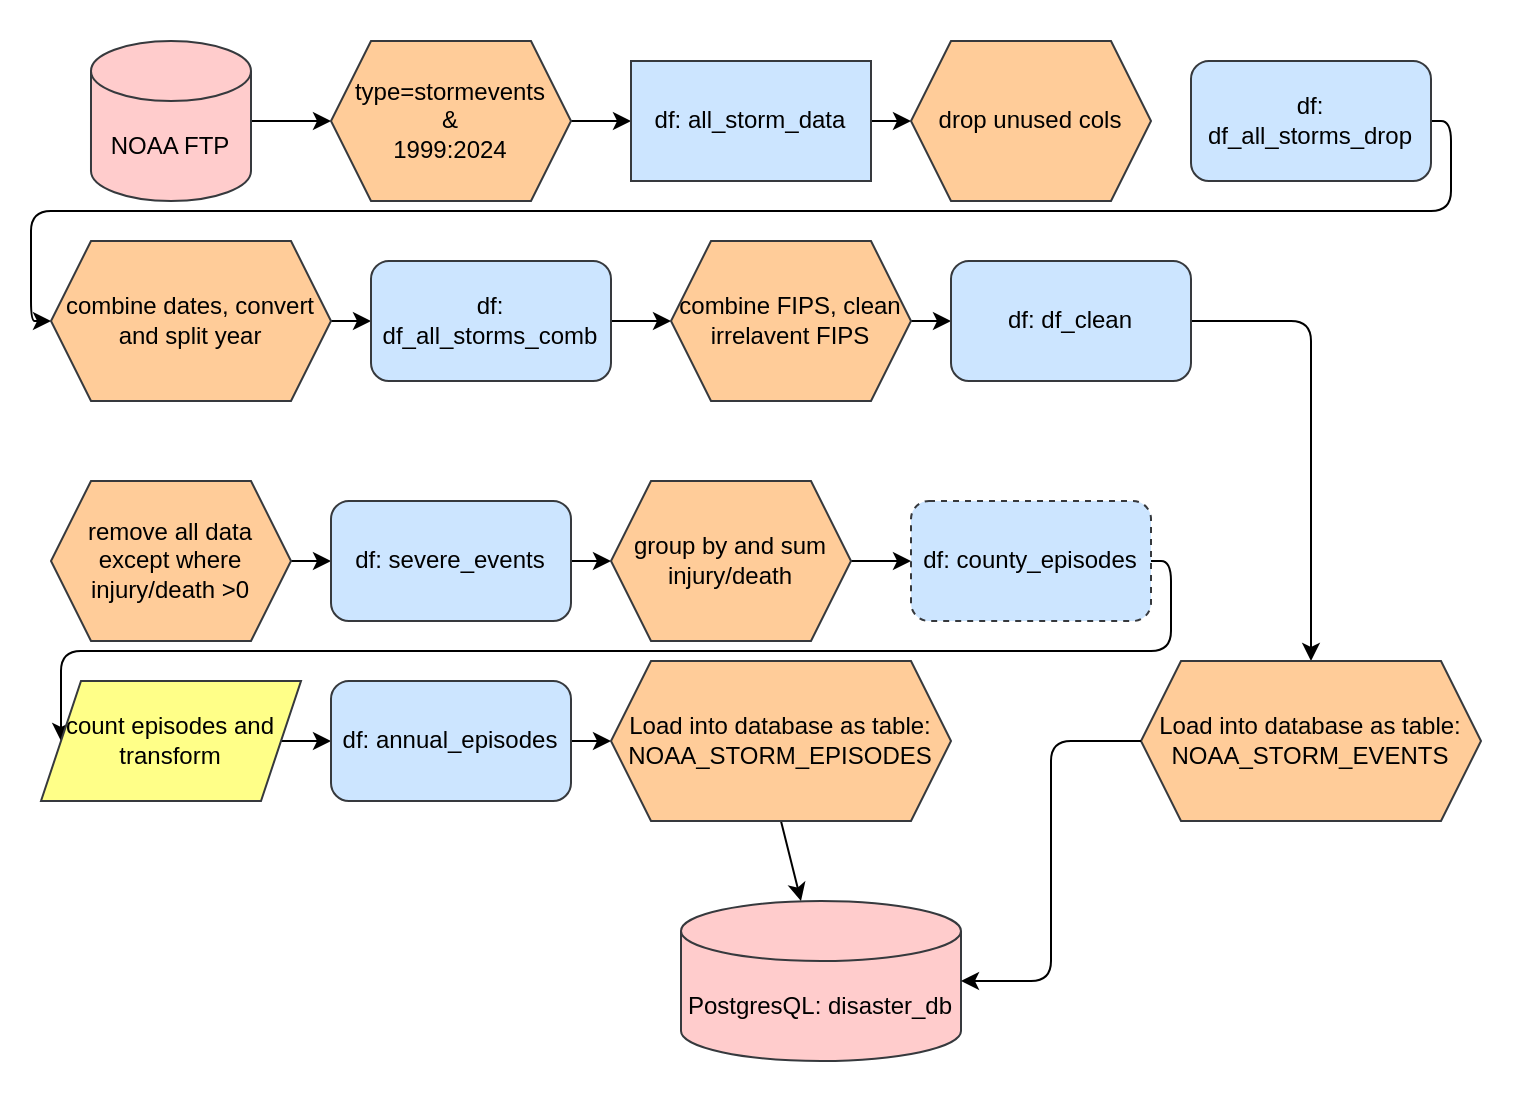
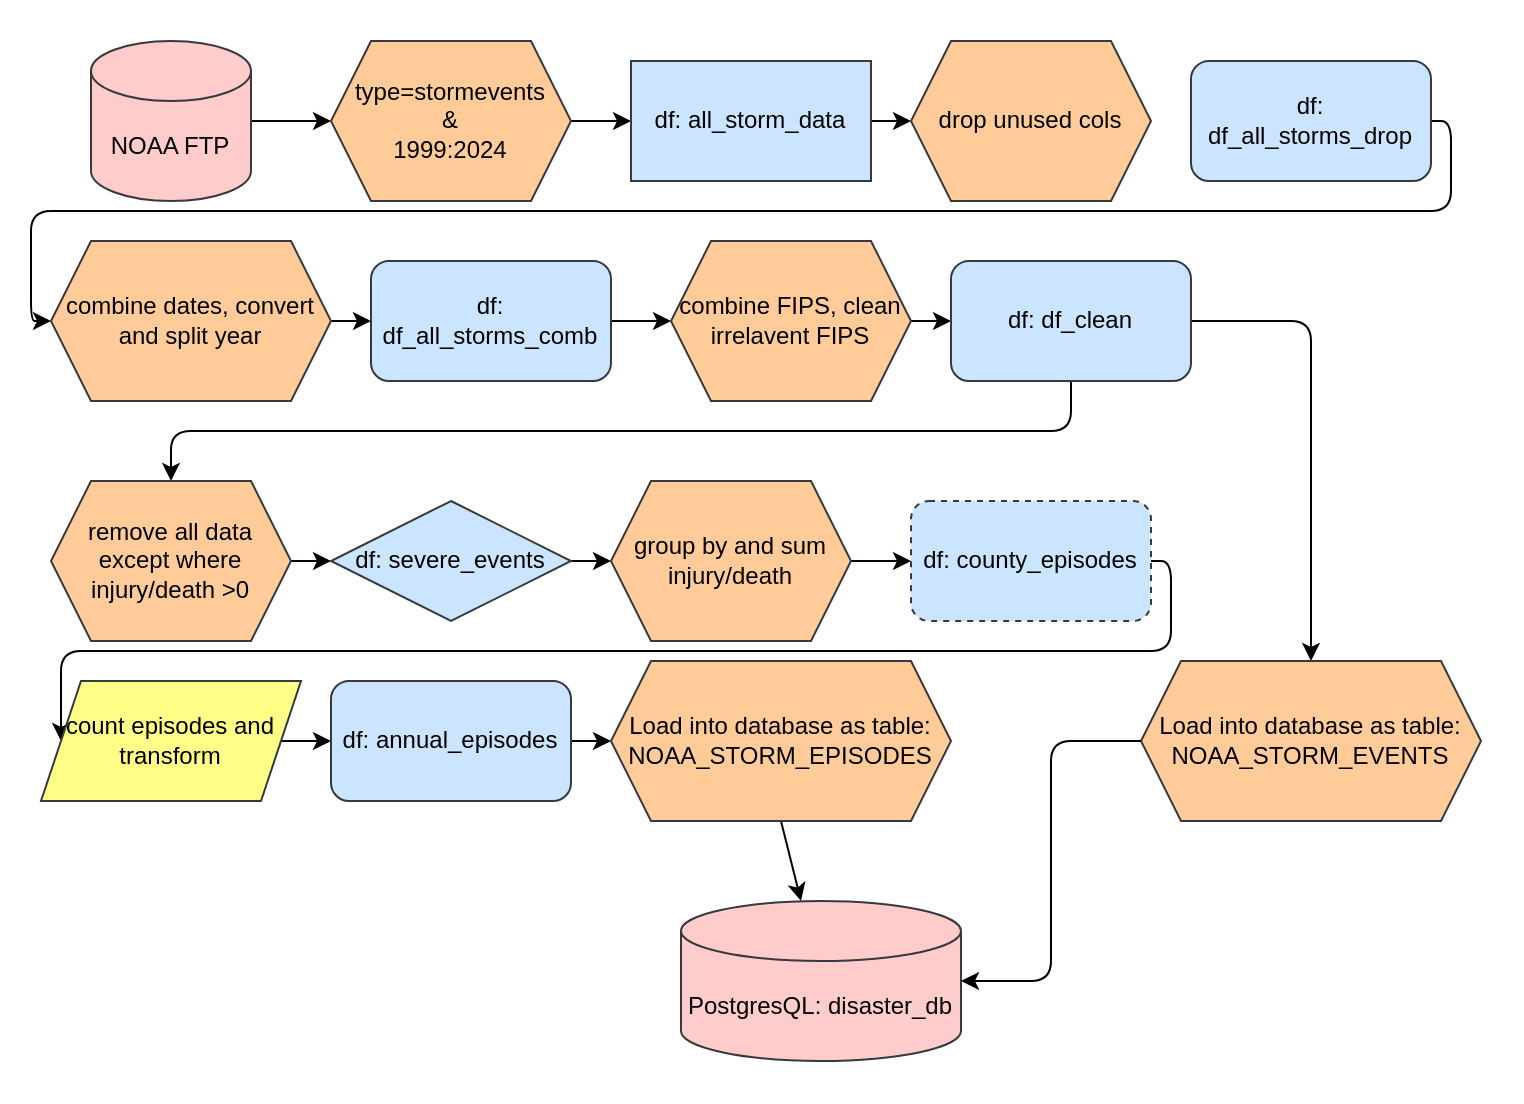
edge "df: df_clean" -> "remove all data except where injury/death >0": added
node "df: severe_events": shape rounded rectangle -> diamond
